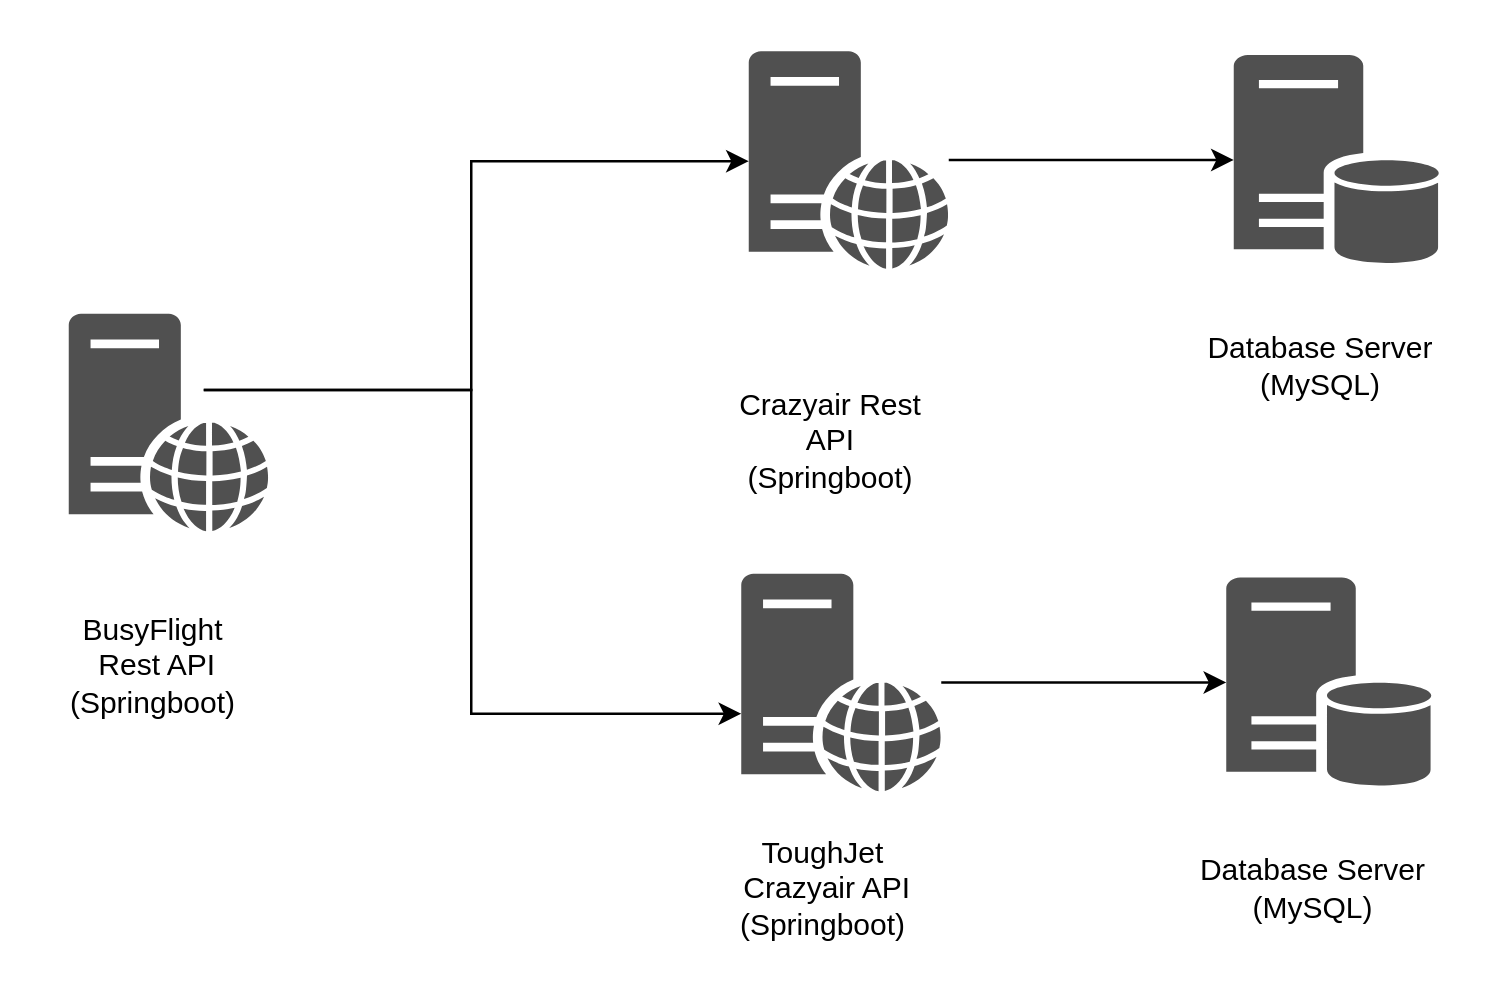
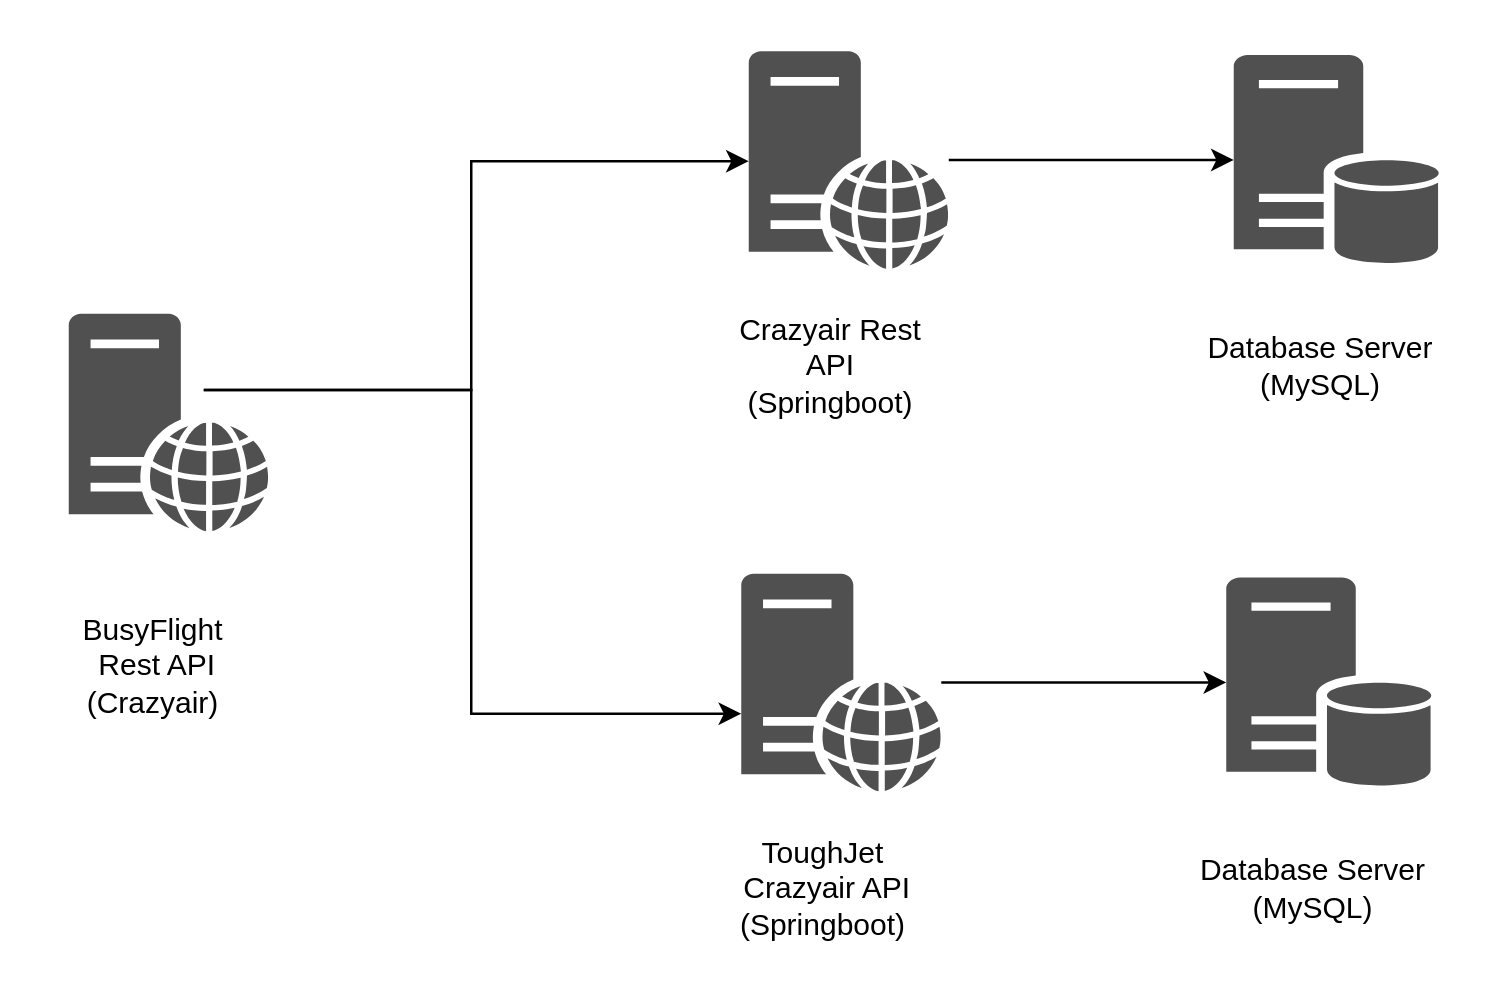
node "Crazyair Rest API (Springboot)": moved (831, 440) -> (831, 365)
node "BusyFlight Rest API (Springboot)": label "BusyFlight Rest API (Springboot)" -> "BusyFlight Rest API (Crazyair)"
